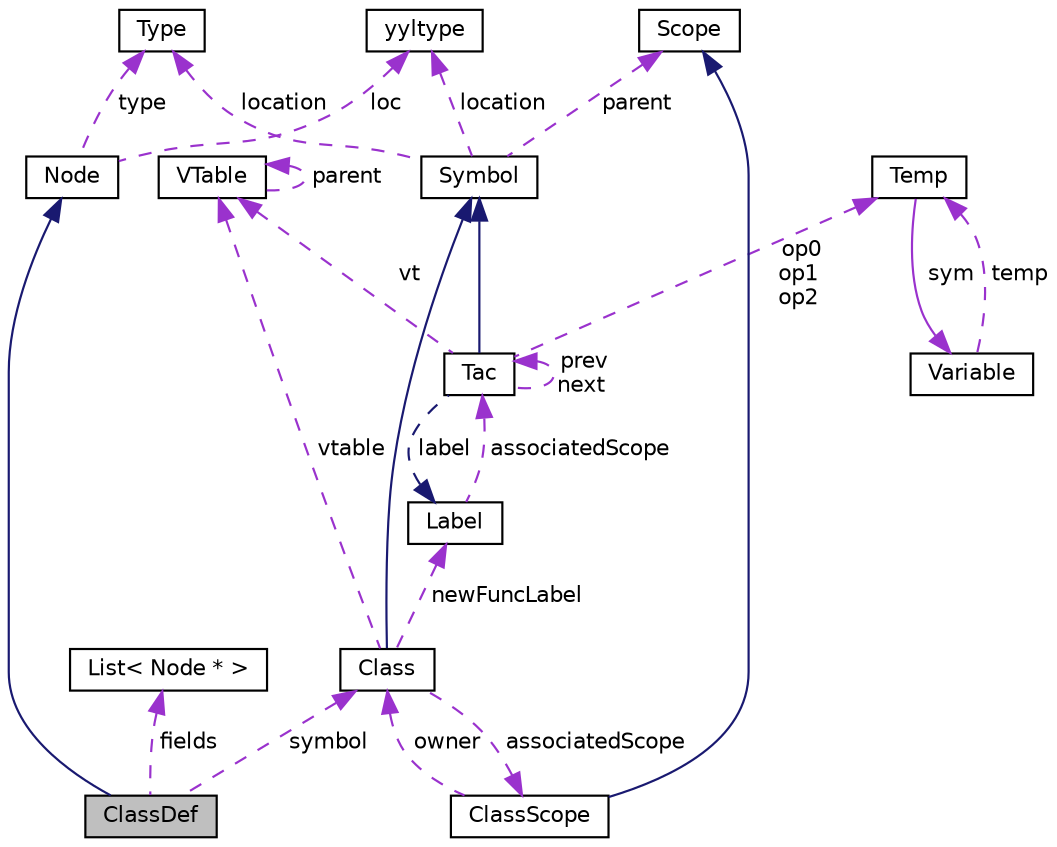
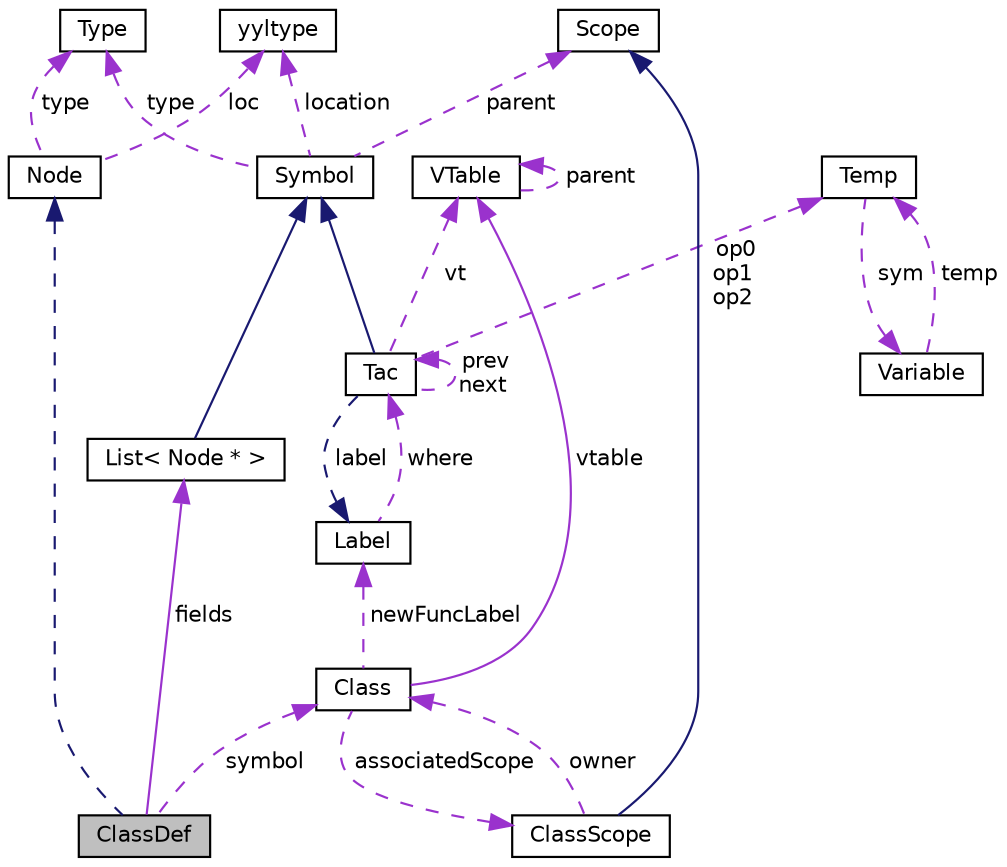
edge "Symbol" -> "Type": label " location" -> " type"
edge "Temp" -> "Variable": style solid -> dashed
edge "Class" -> "Symbol": now "List< Node * >" -> "Symbol"
edge "Class" -> "VTable": style dashed -> solid
edge "Label" -> "Tac": label " associatedScope" -> " where"
edge "ClassDef" -> "Node": style solid -> dashed
edge "ClassDef" -> "List< Node * >": style dashed -> solid
